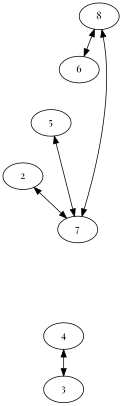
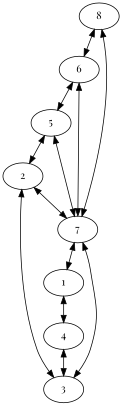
edge "6" -- "5": added
edge "5" -- "2": added
edge "6" -- "7": added
node "1": added
edge "2" -- "3": added
edge "7" -- "3": added
